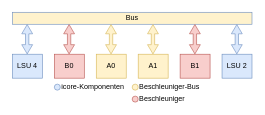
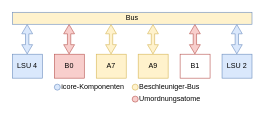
node "A0": label "A0" -> "A7"
node "A1": label "A1" -> "A9"
node "B1": fillcolor #f8cecc -> #ffffff
node "Beschleuniger": label "Beschleuniger" -> "Umordnungsatome"
